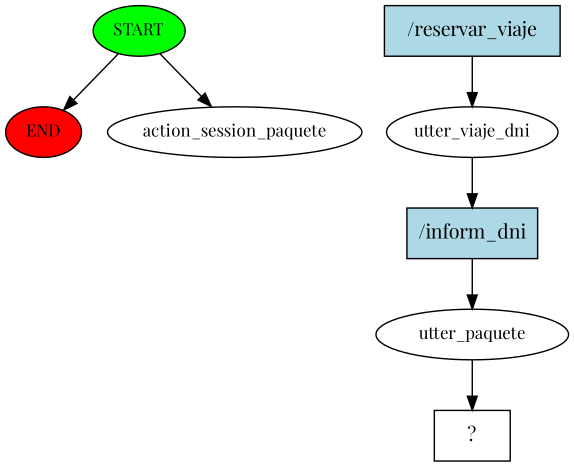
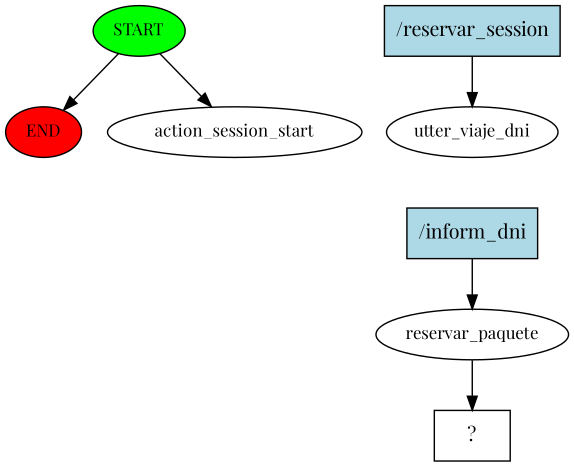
node "/reservar_viaje": label "/reservar_viaje" -> "/reservar_session"
node "action_session_paquete": label "action_session_paquete" -> "action_session_start"
edge "utter_viaje_dni" -> "/inform_dni": removed
node "utter_paquete": label "utter_paquete" -> "reservar_paquete"
